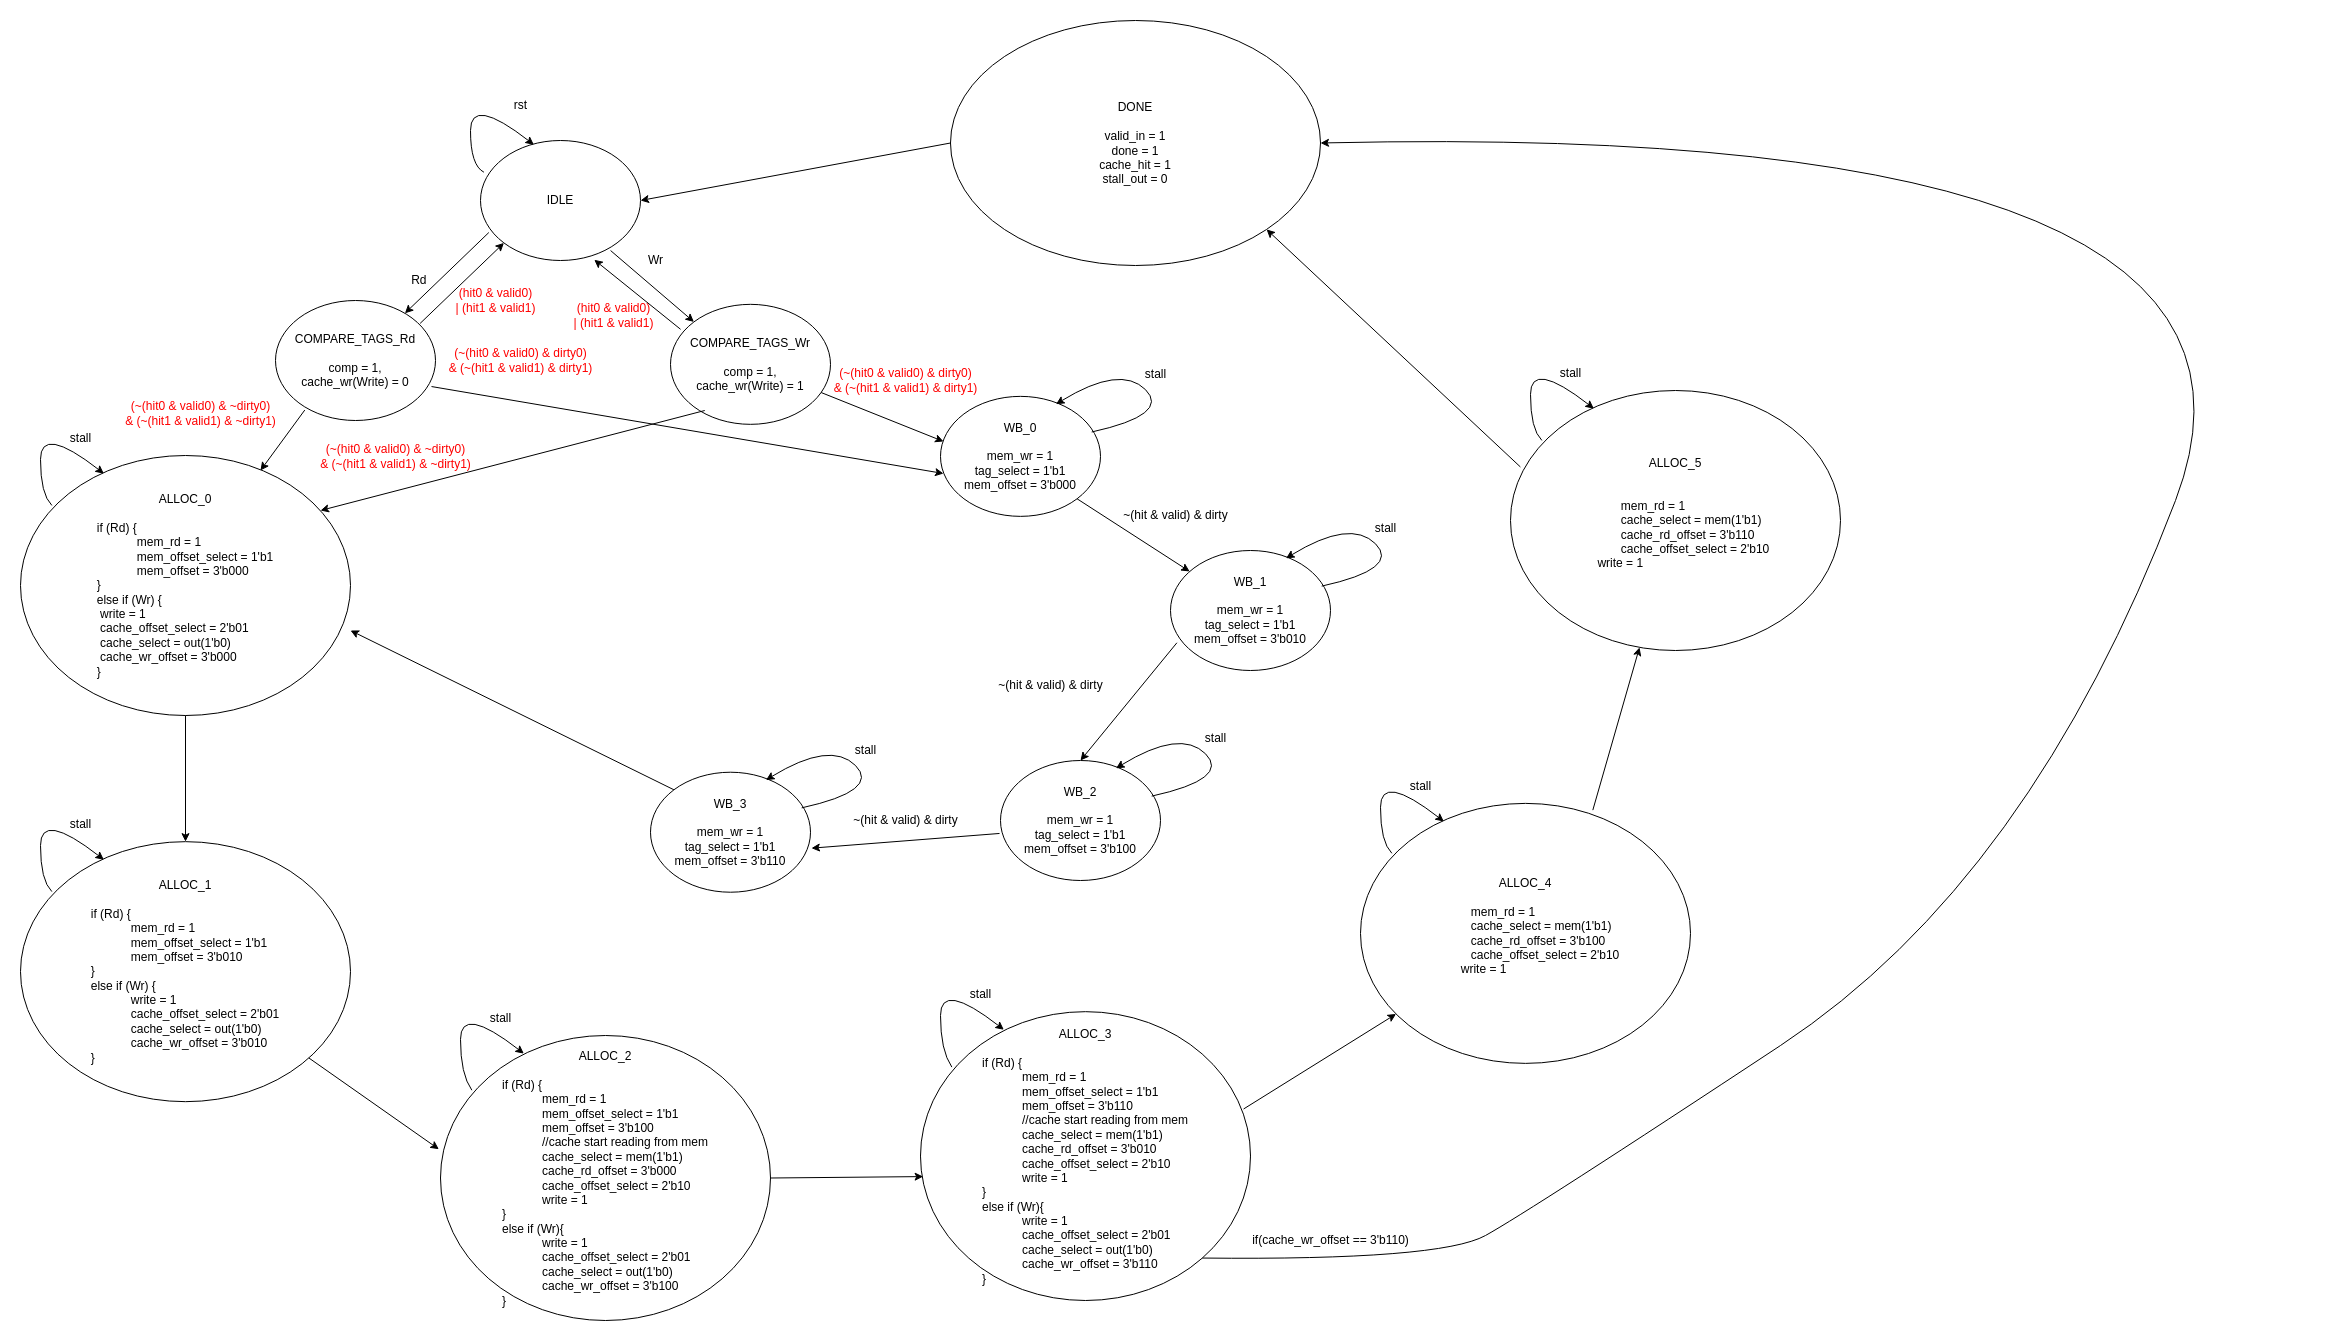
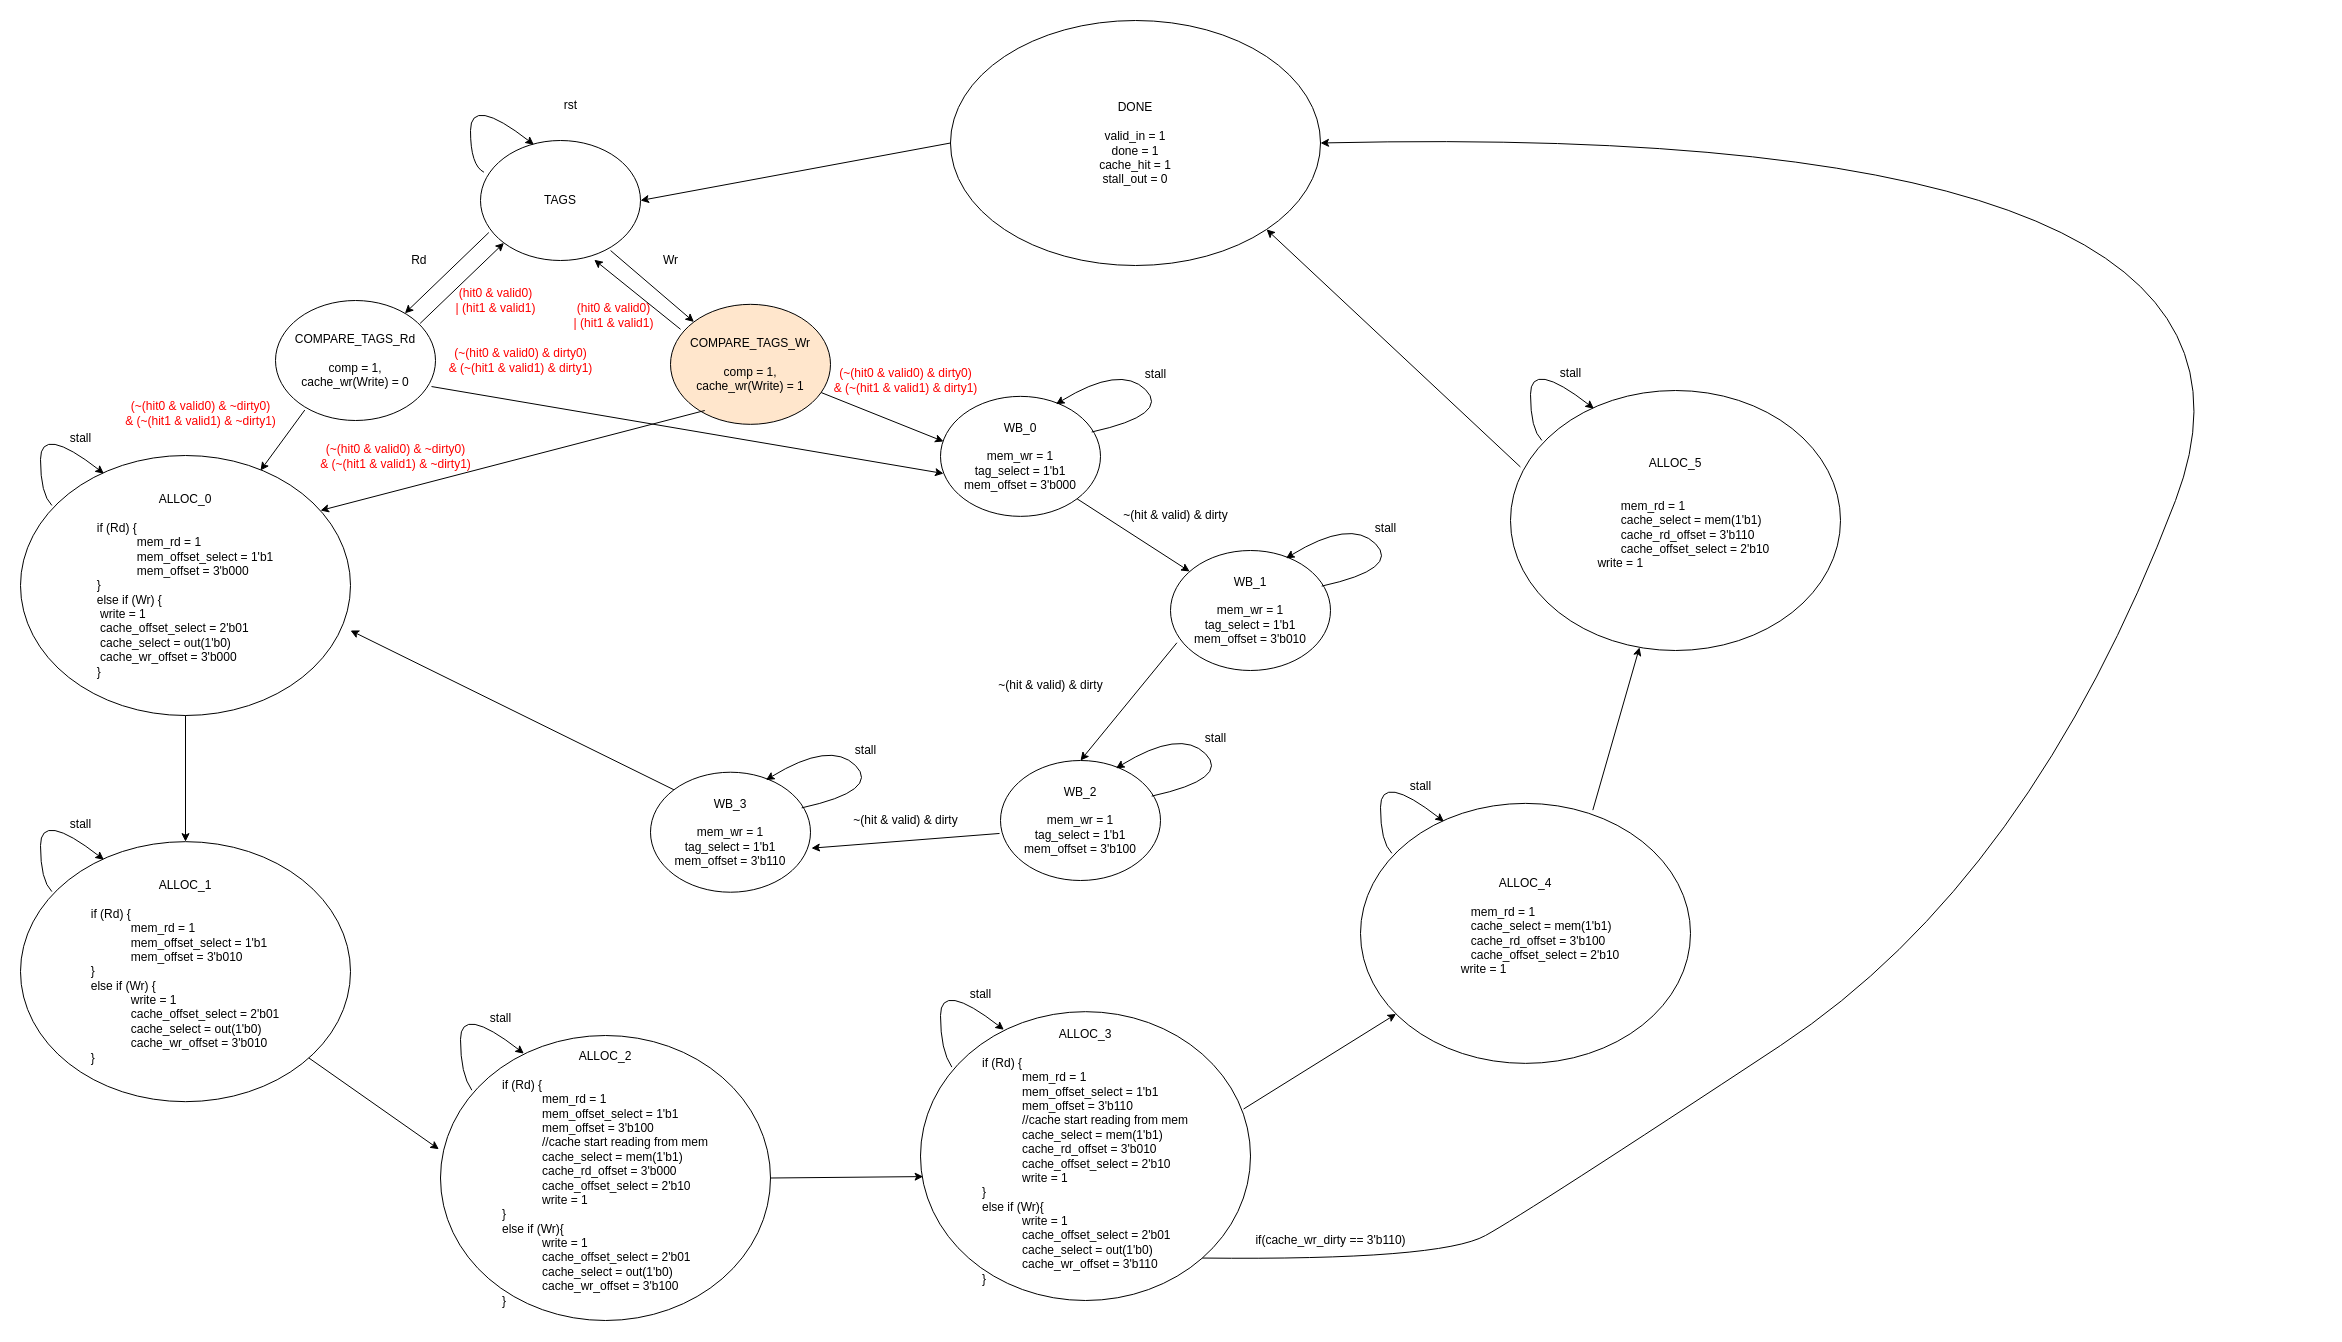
node "rst": moved (521, 106) -> (571, 106)
node "IDLE": label "IDLE" -> "TAGS"
node "Wr": moved (656, 261) -> (671, 261)
node "Rd": moved (421, 281) -> (421, 261)
node "COMPARE_TAGS_Wr comp = 1, cache_wr(Write) = 1": fillcolor #ffffff -> #ffe6cc
node "if(cache_wr_offset == 3'b110)": label "if(cache_wr_offset == 3'b110)" -> "if(cache_wr_dirty == 3'b110)"
